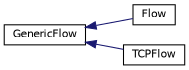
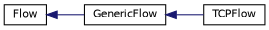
edge "Flow" -> "GenericFlow": reversed
